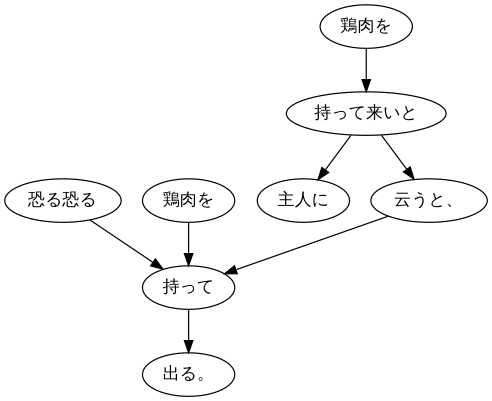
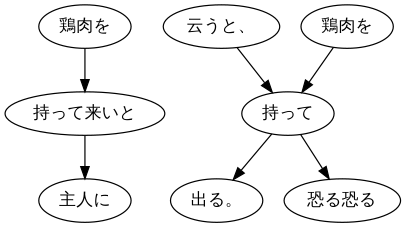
edge "持って来いと" -> "云うと、": removed
edge "恐る恐る" -> "持って": reversed
